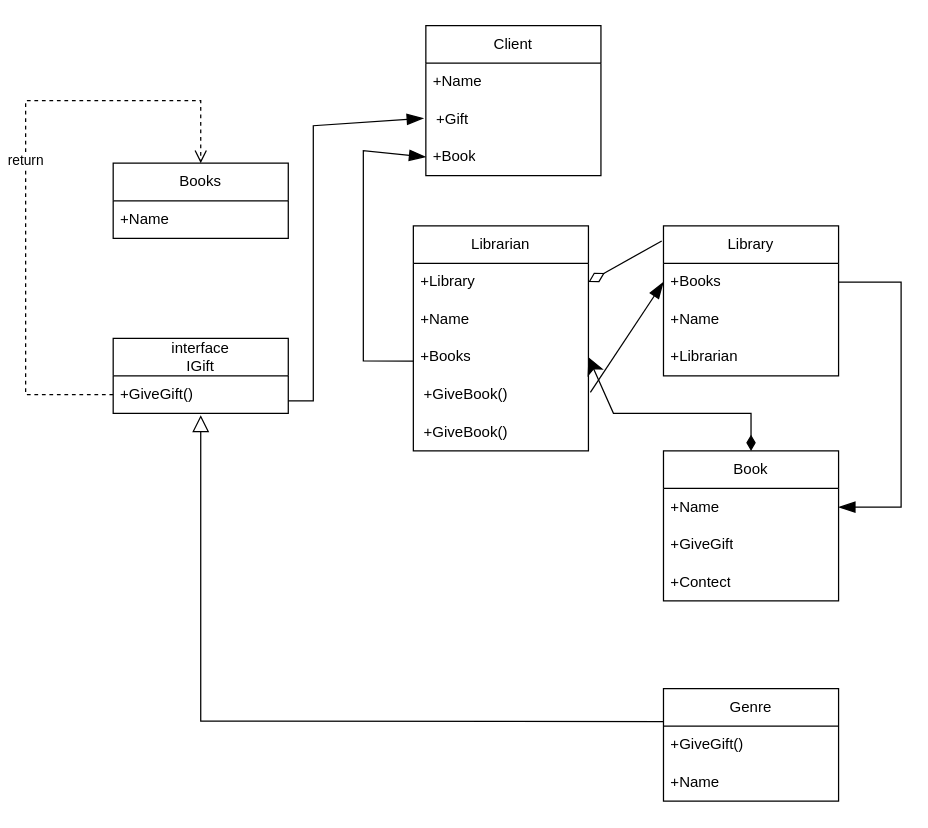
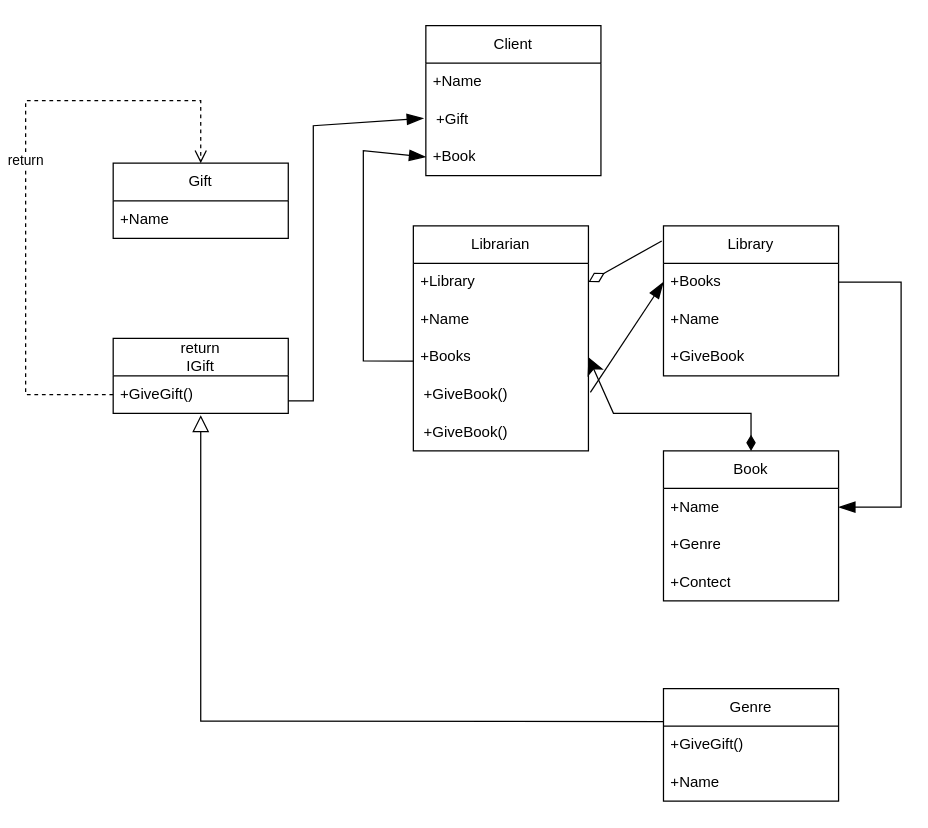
node "Books": label "Books" -> "Gift"
node "interface IGift": label "interface IGift" -> "return IGift"
node "+Librarian": label "+Librarian" -> "+GiveBook"
node "+GiveGift": label "+GiveGift" -> "+Genre"
